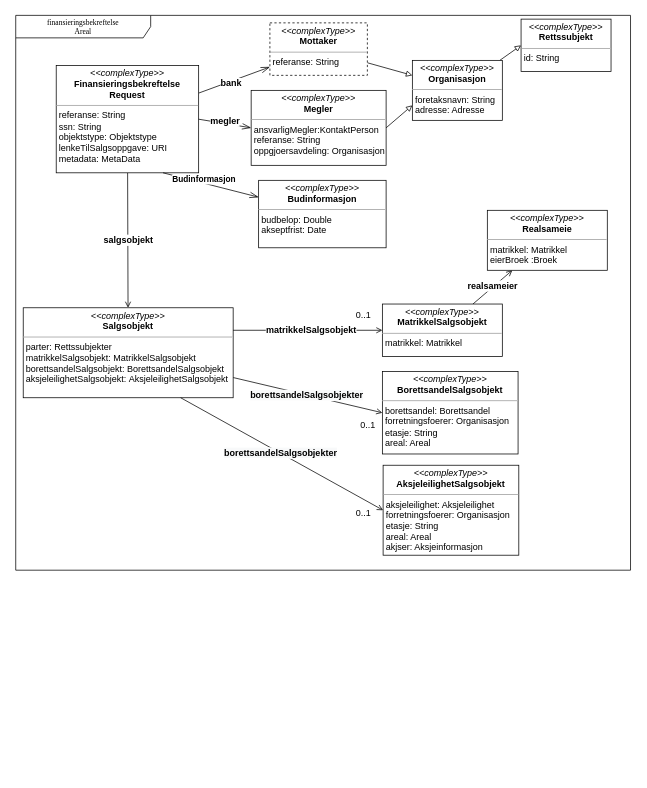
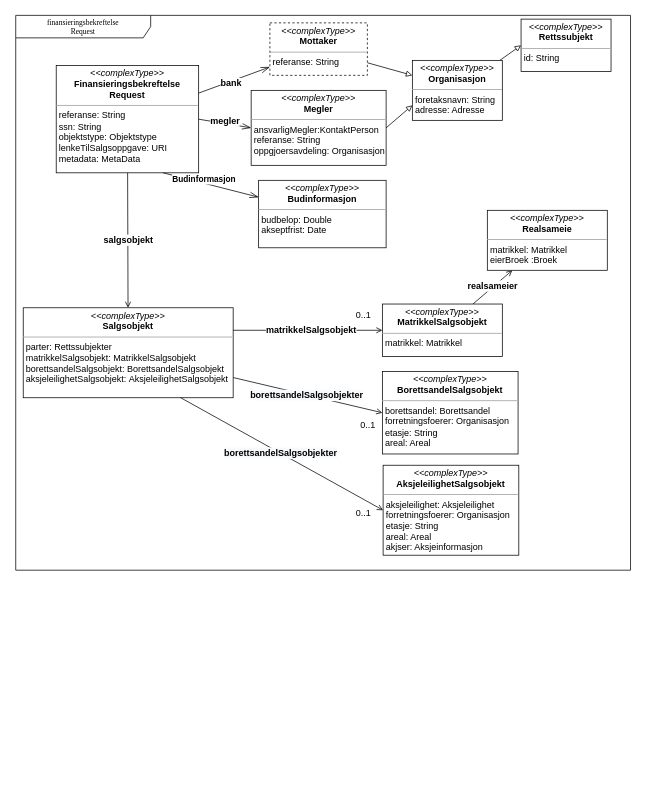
node "finansieringsbekreftelse Areal": label "finansieringsbekreftelse Areal" -> "finansieringsbekreftelse Request"
